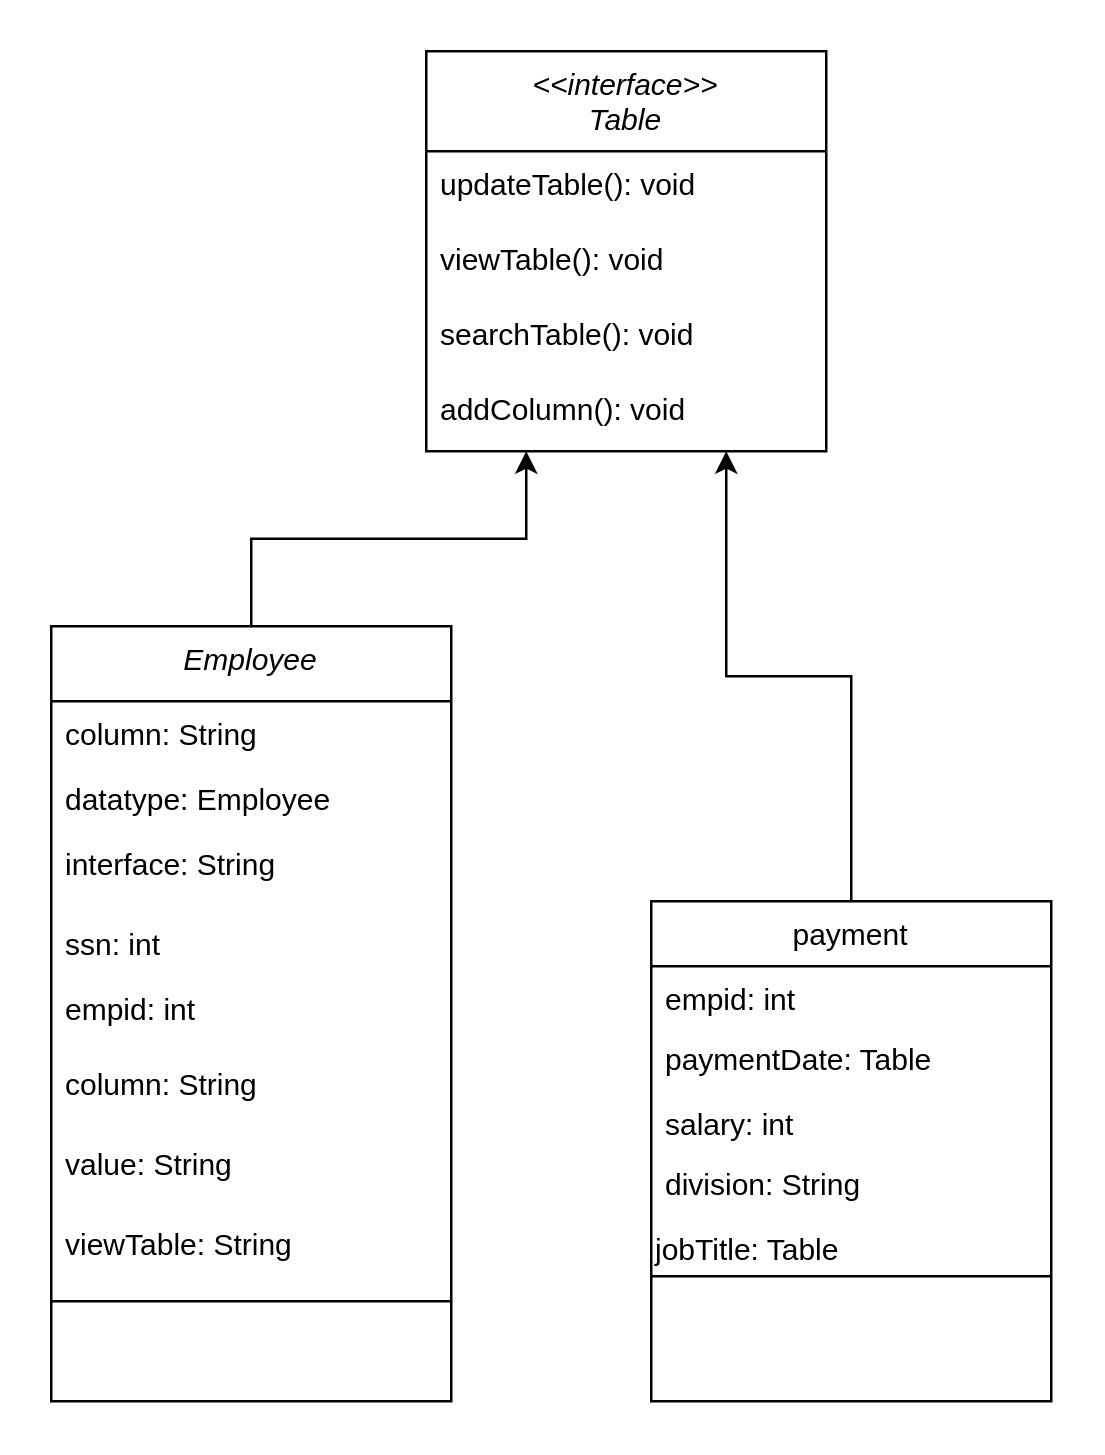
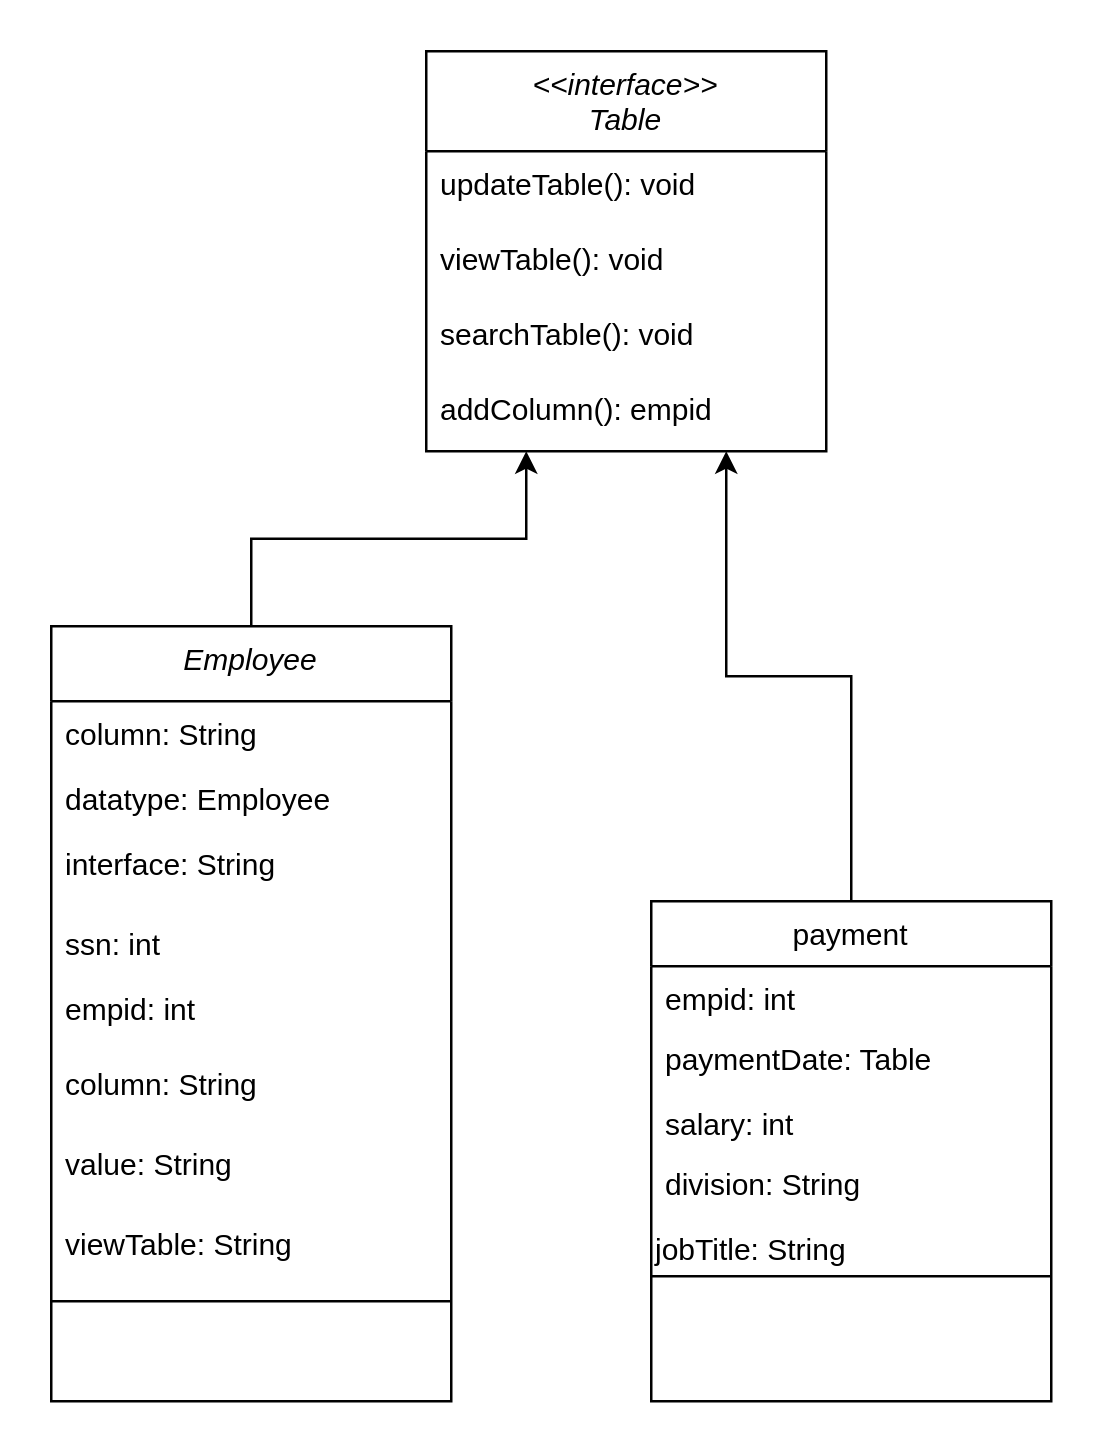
node "addColumn(): void": label "addColumn(): void" -> "addColumn(): empid"
node "jobTitle: Table": label "jobTitle: Table" -> "jobTitle: String"
